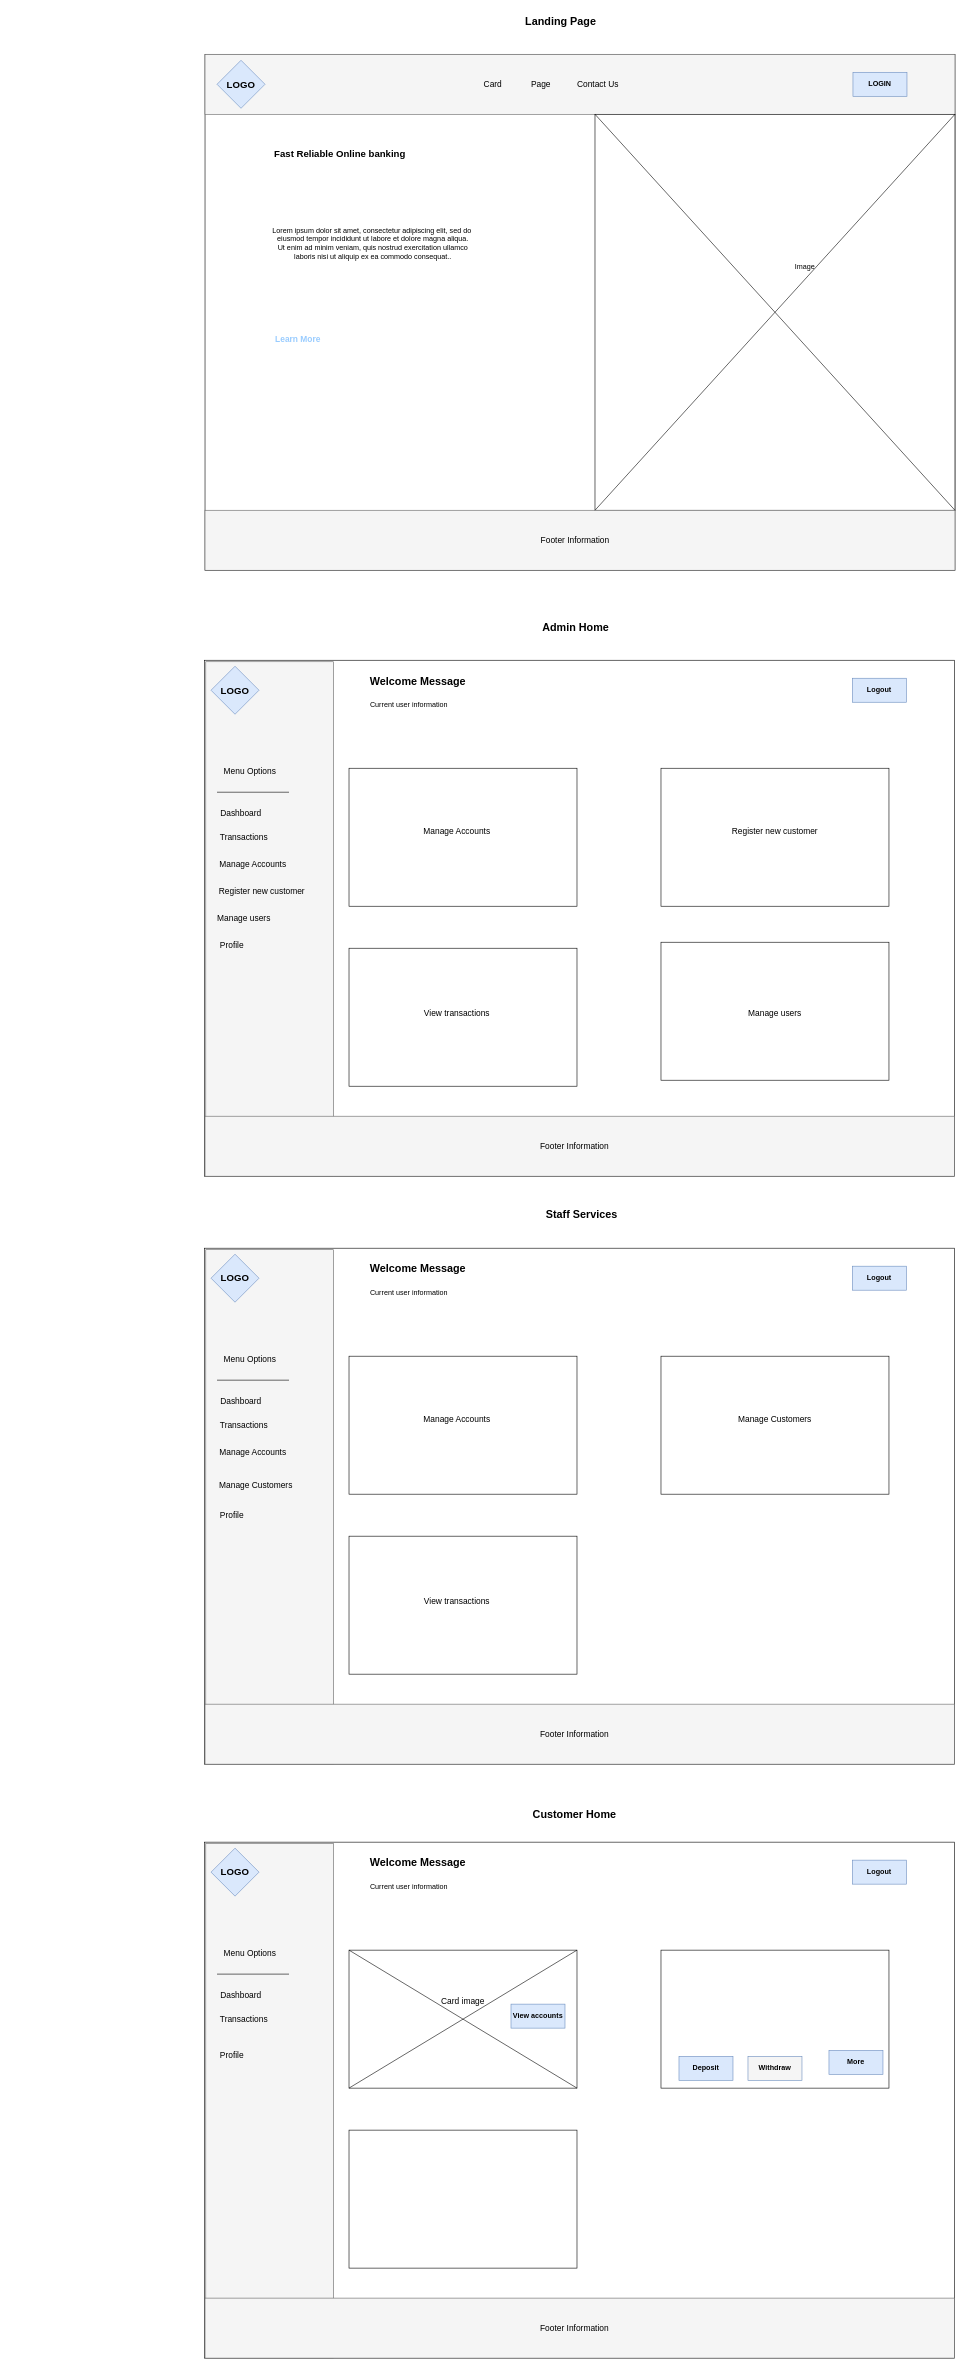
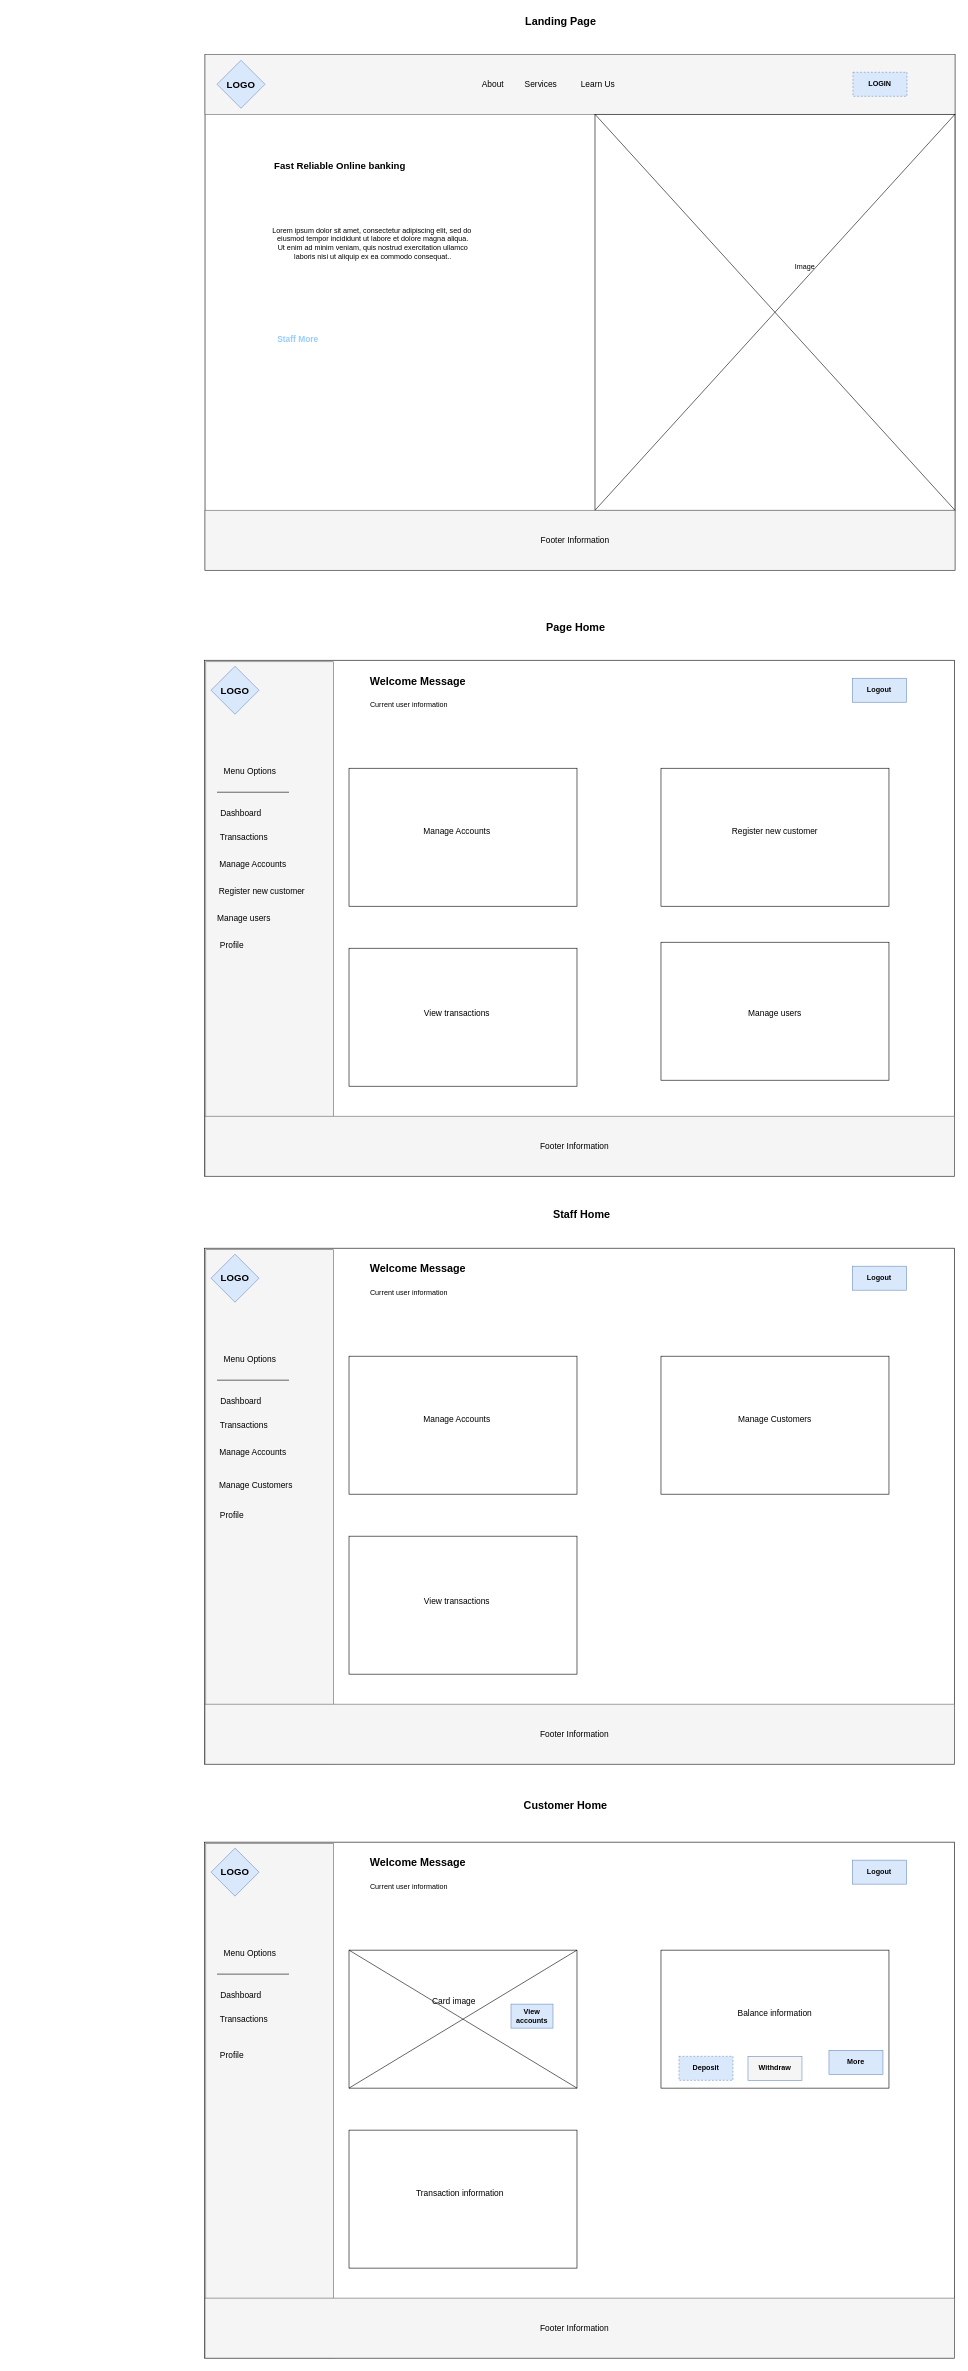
node "Card": label "Card" -> "About"
node "Page": label "Page" -> "Services"
node "Contact Us": label "Contact Us" -> "Learn Us"
node "LOGIN": style solid -> dashed
node "Fast Reliable Online banking": moved (340, 153) -> (340, 165)
node "Learn More": label "Learn More" -> "Staff More"
node "Admin Home": label "Admin Home" -> "Page Home"
node "Staff Services": label "Staff Services" -> "Staff Home"
node "Customer Home": moved (575, 1815) -> (566, 1806)
node "Card image": moved (463, 2001) -> (454, 2001)
node "Balance information": added
node "View accounts": size 54x24 -> 42x24
node "Deposit": style solid -> dashed
node "Transaction information": added
